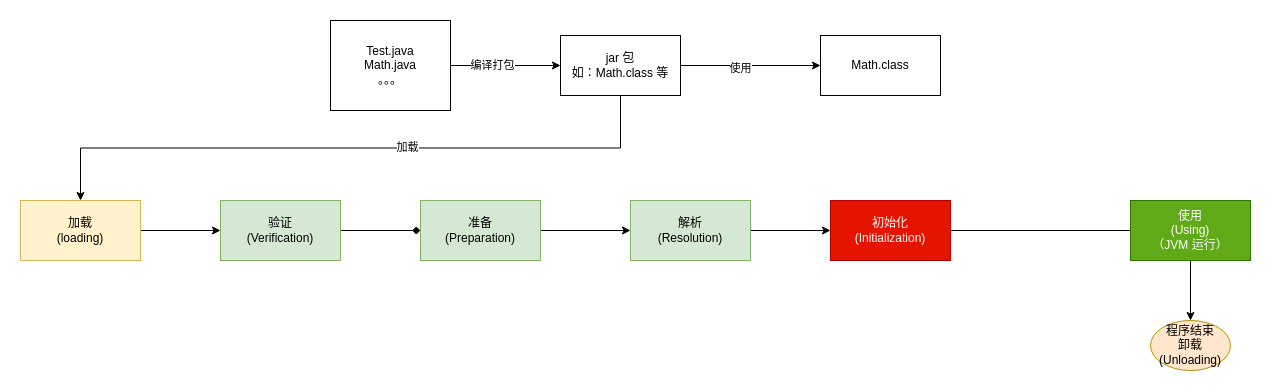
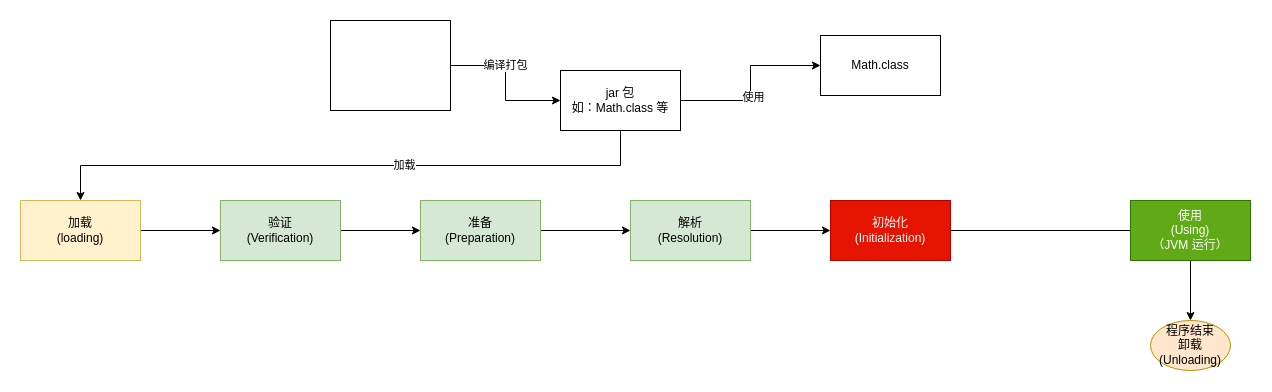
node "Test.java Math.java 。。。": removed
node "jar 包 如：Math.class 等": moved (621, 66) -> (621, 101)
edge "验证 (Verification)" -> "准备 (Preparation)": arrowhead diamond -> classic
